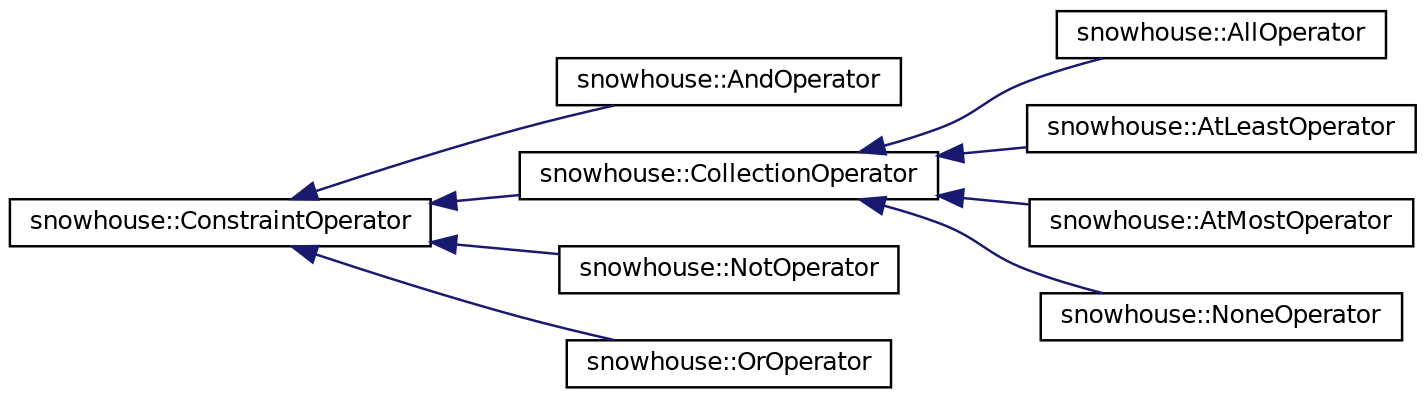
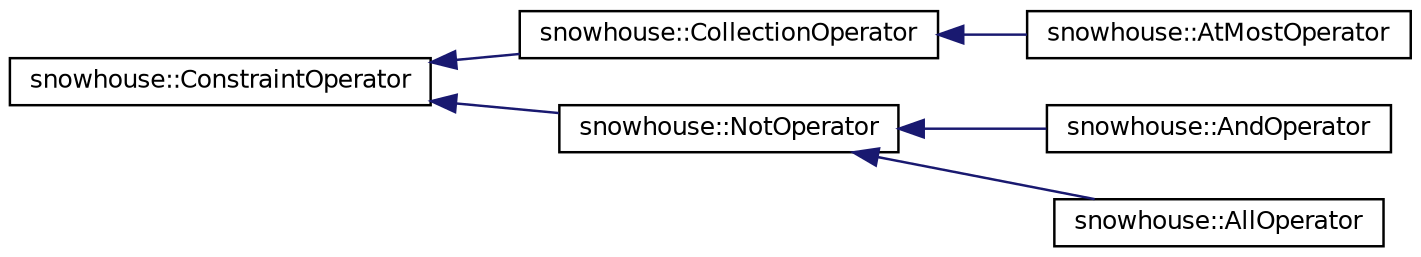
edge "snowhouse::AllOperator" -> "snowhouse::CollectionOperator": now "snowhouse::AllOperator" -> "snowhouse::NotOperator"
node "snowhouse::AtLeastOperator": removed
edge "snowhouse::AndOperator" -> "snowhouse::ConstraintOperator": now "snowhouse::AndOperator" -> "snowhouse::NotOperator"
node "snowhouse::NoneOperator": removed
node "snowhouse::OrOperator": removed
